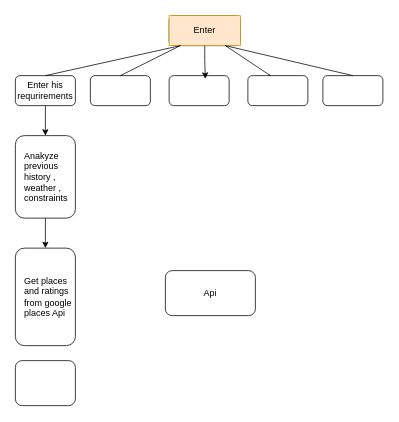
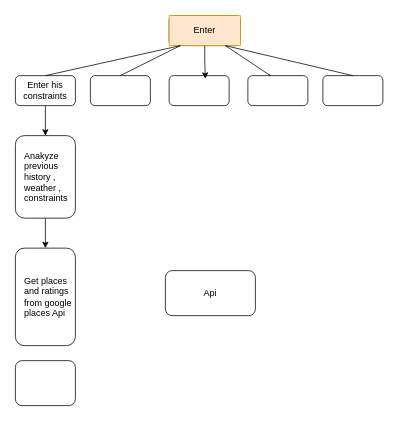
node "Enter his requrirements": label "Enter his requrirements" -> "Enter his constraints"
